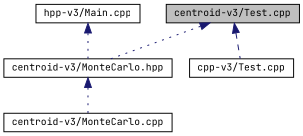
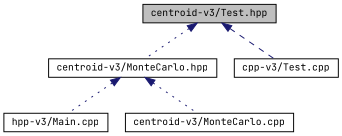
node "centroid-v3/Test.cpp": label "centroid-v3/Test.cpp" -> "centroid-v3/Test.hpp"
edge "centroid-v3/MonteCarlo.hpp" -> "hpp-v3/Main.cpp": reversed
